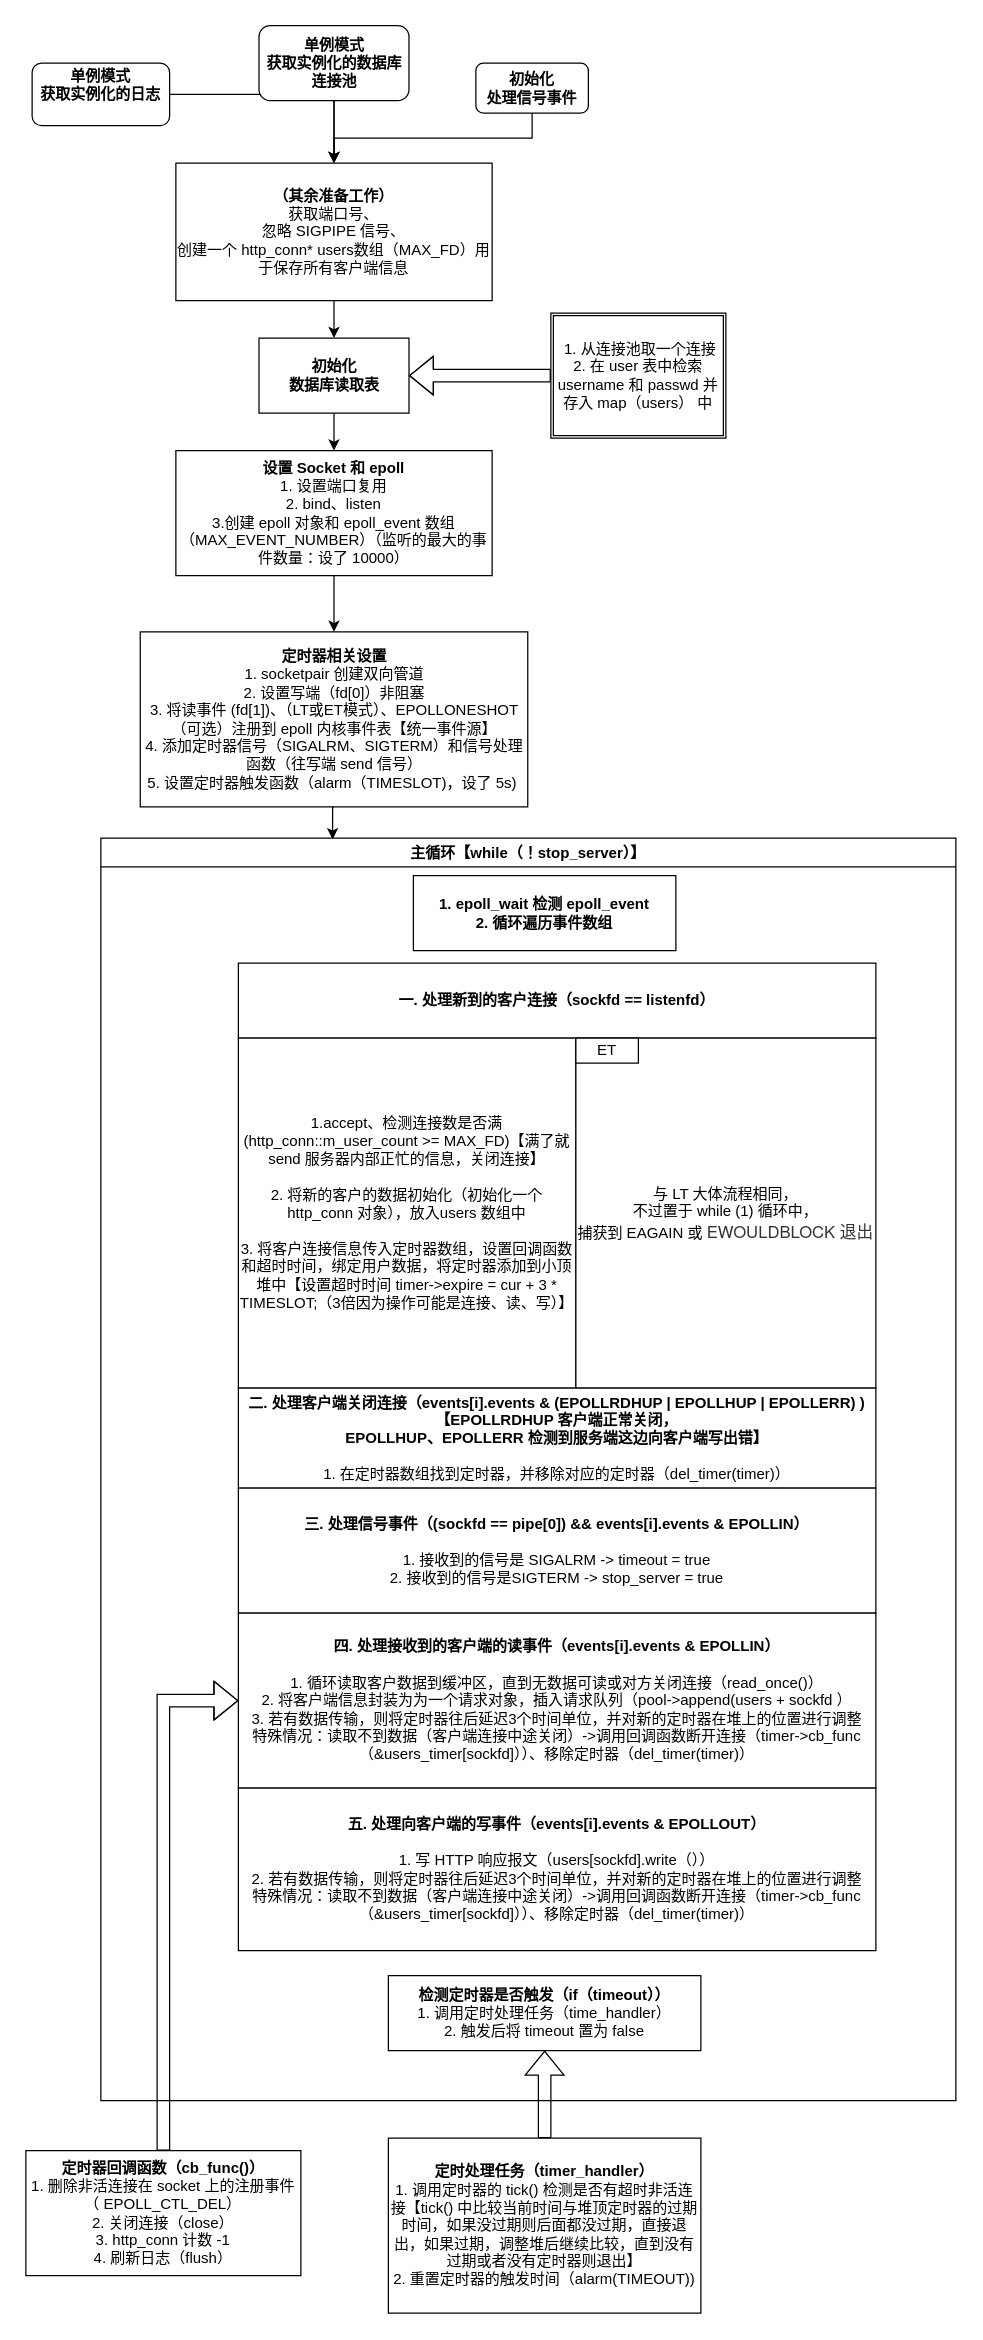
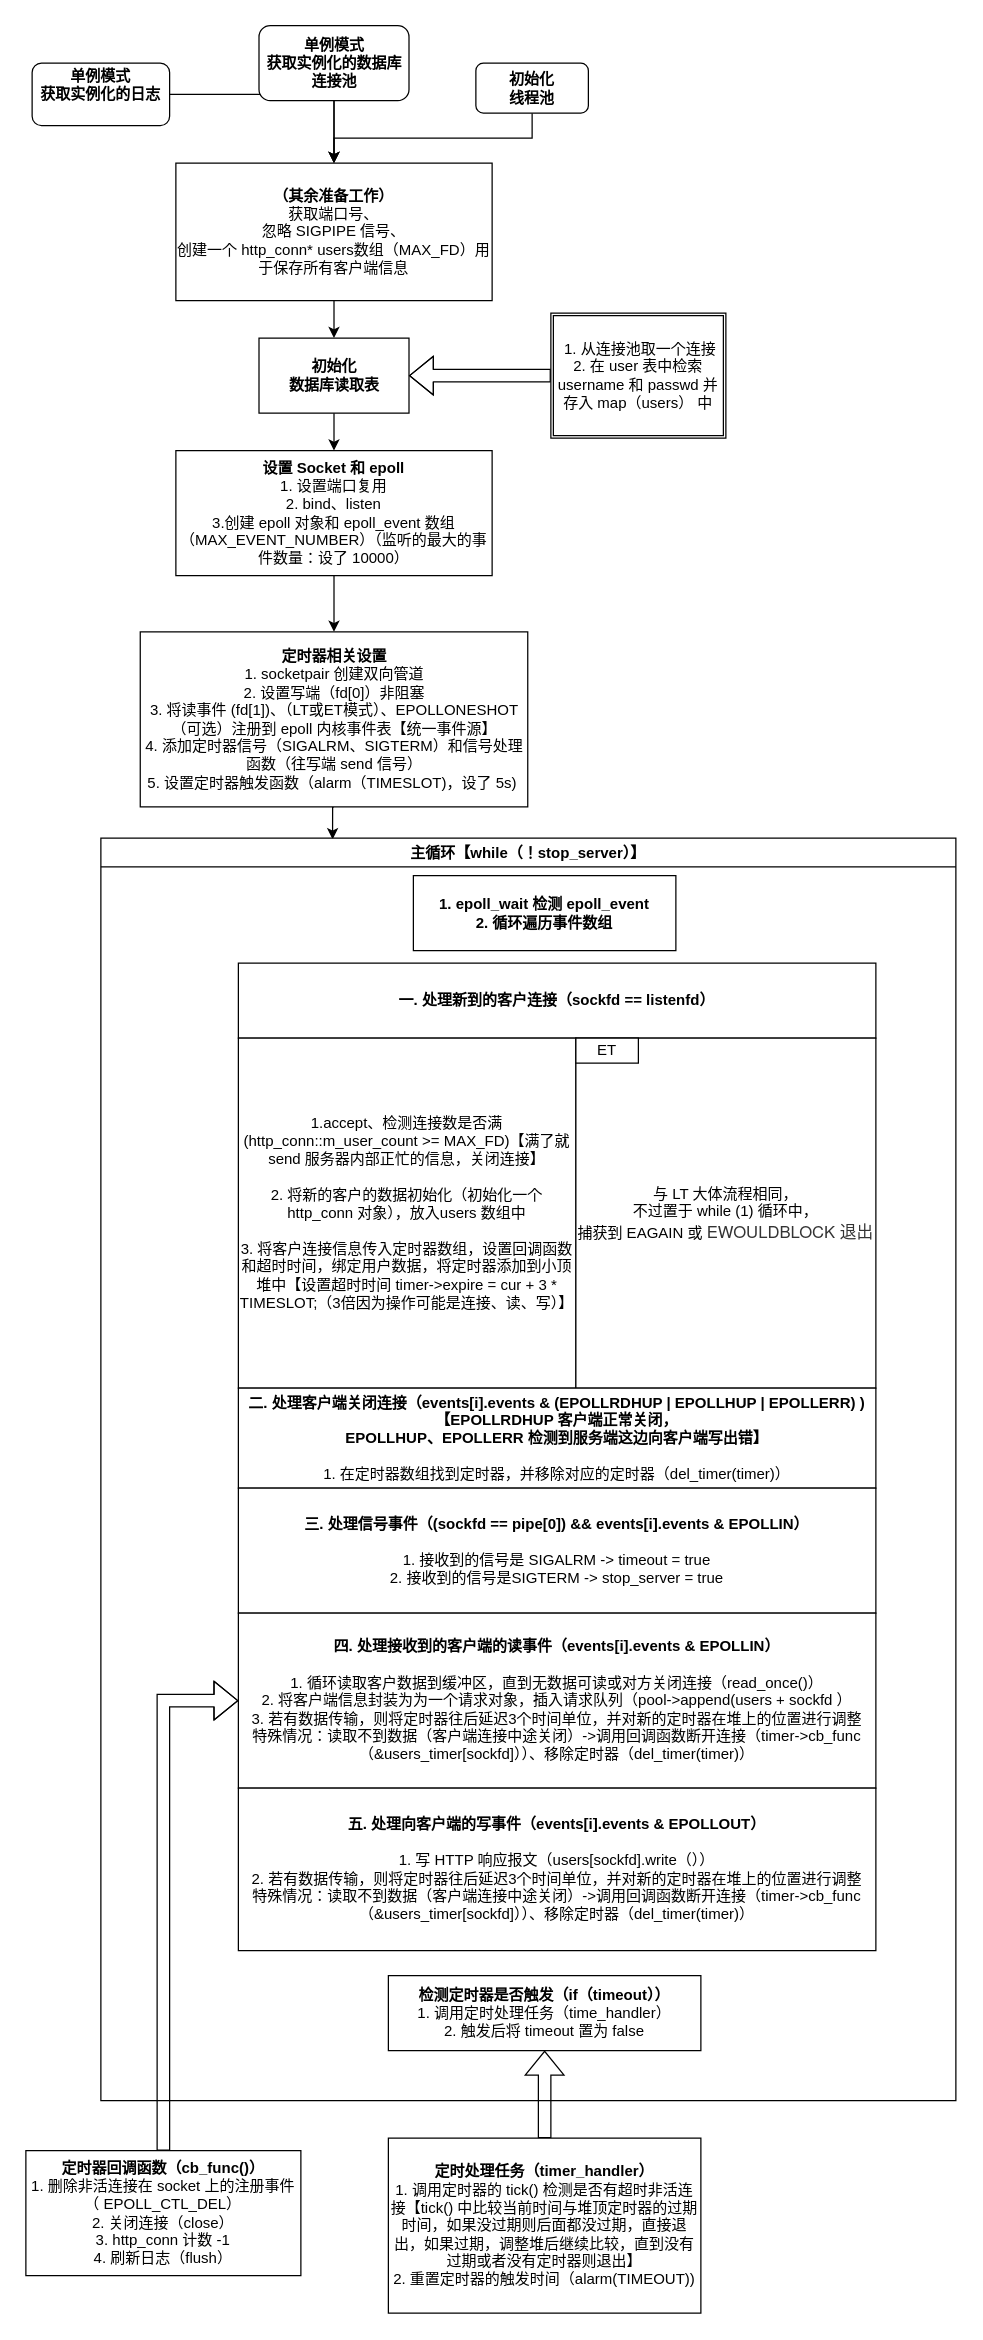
node "初始化 处理信号事件": label "初始化 处理信号事件" -> "初始化 线程池"
